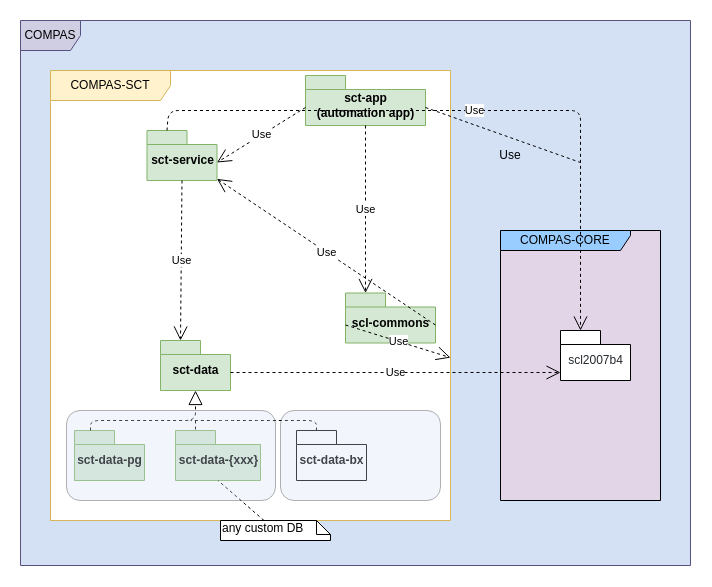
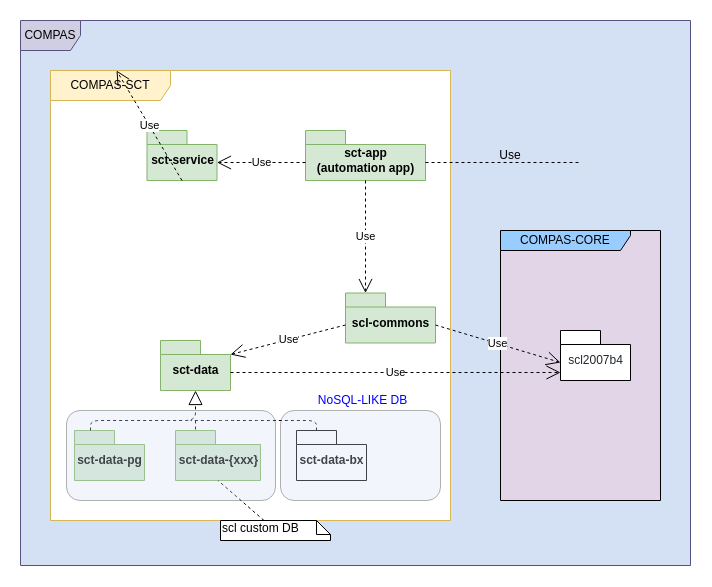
node "sct-app (automation app)": moved (366, 101) -> (366, 156)
edge "sct-service" -> "scl2007b4": removed, label "Use"
edge "scl-commons" -> "sct-service": now "scl-commons" -> "scl2007b4"
edge "sct-service" -> "sct-data": now "sct-service" -> "COMPAS-SCT"
edge "scl-commons" -> "COMPAS-SCT": now "scl-commons" -> "sct-data"
node "NoSQL-LIKE DB": added
node "any custom DB": label "any custom DB" -> "scl custom DB"
